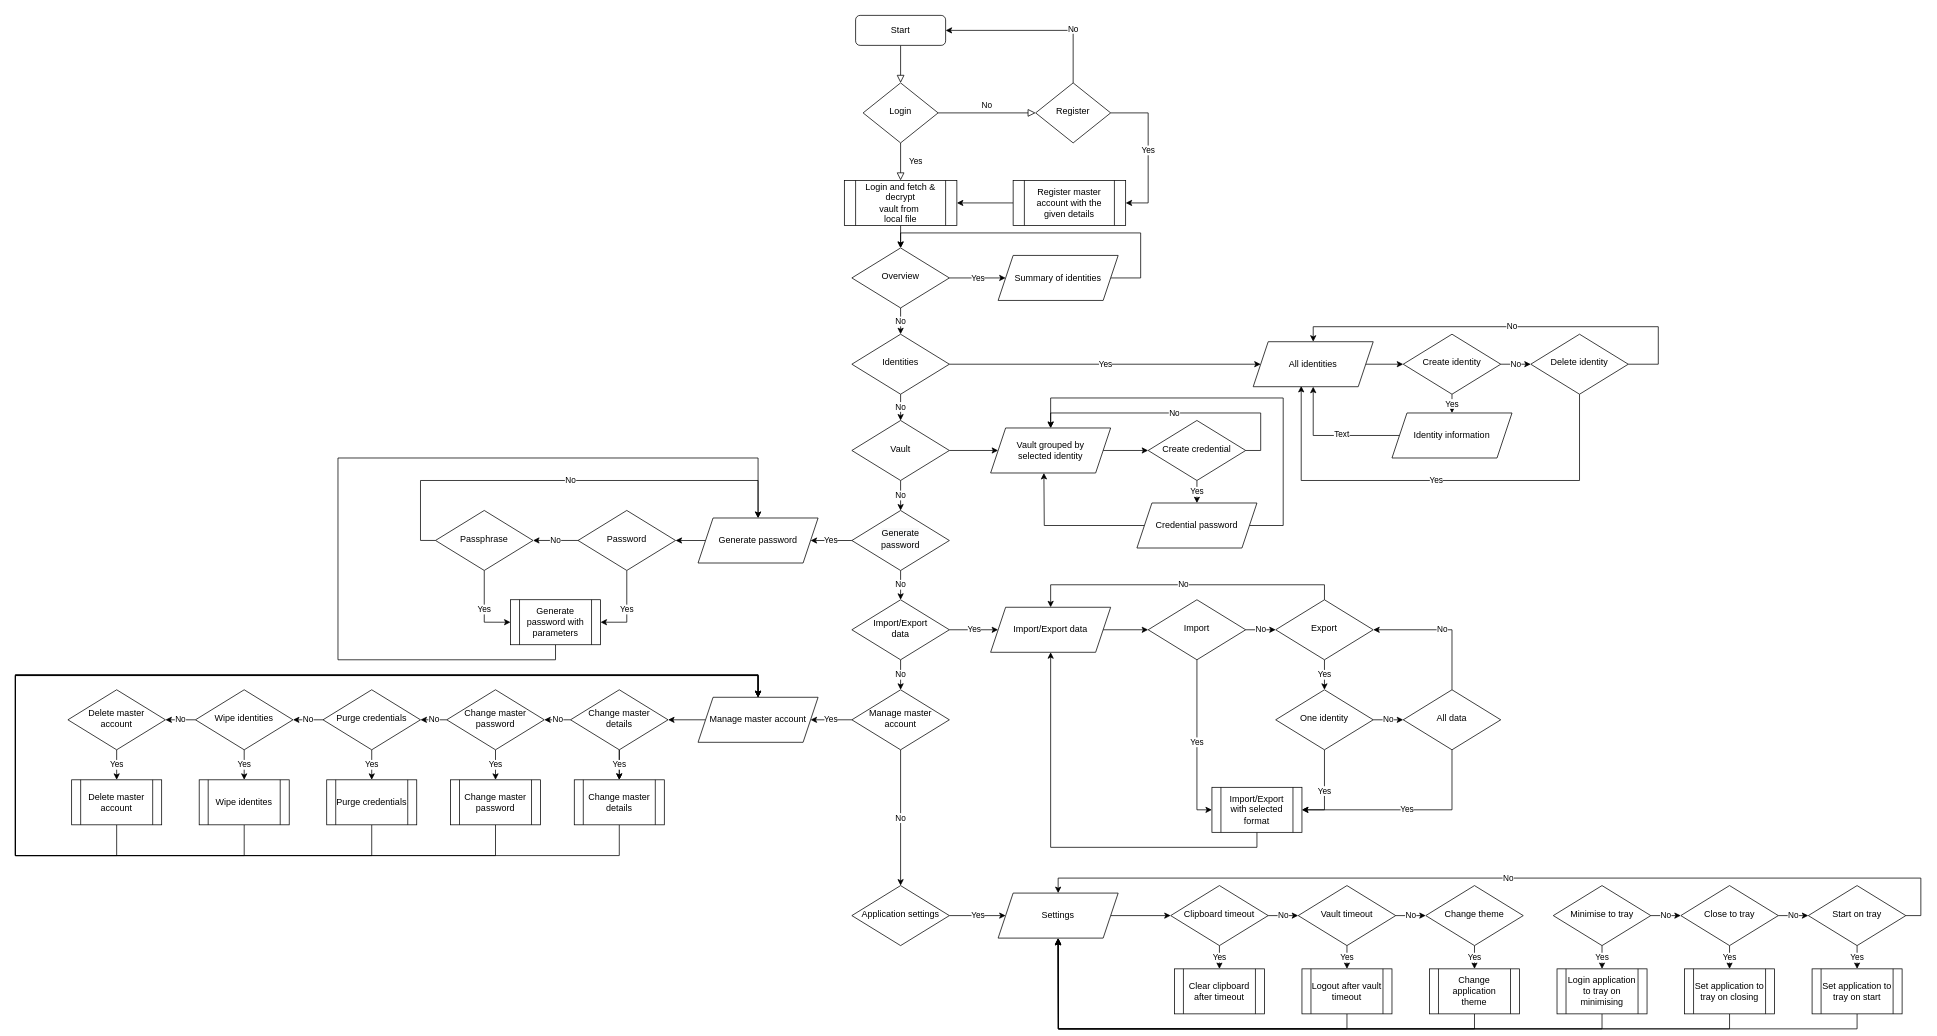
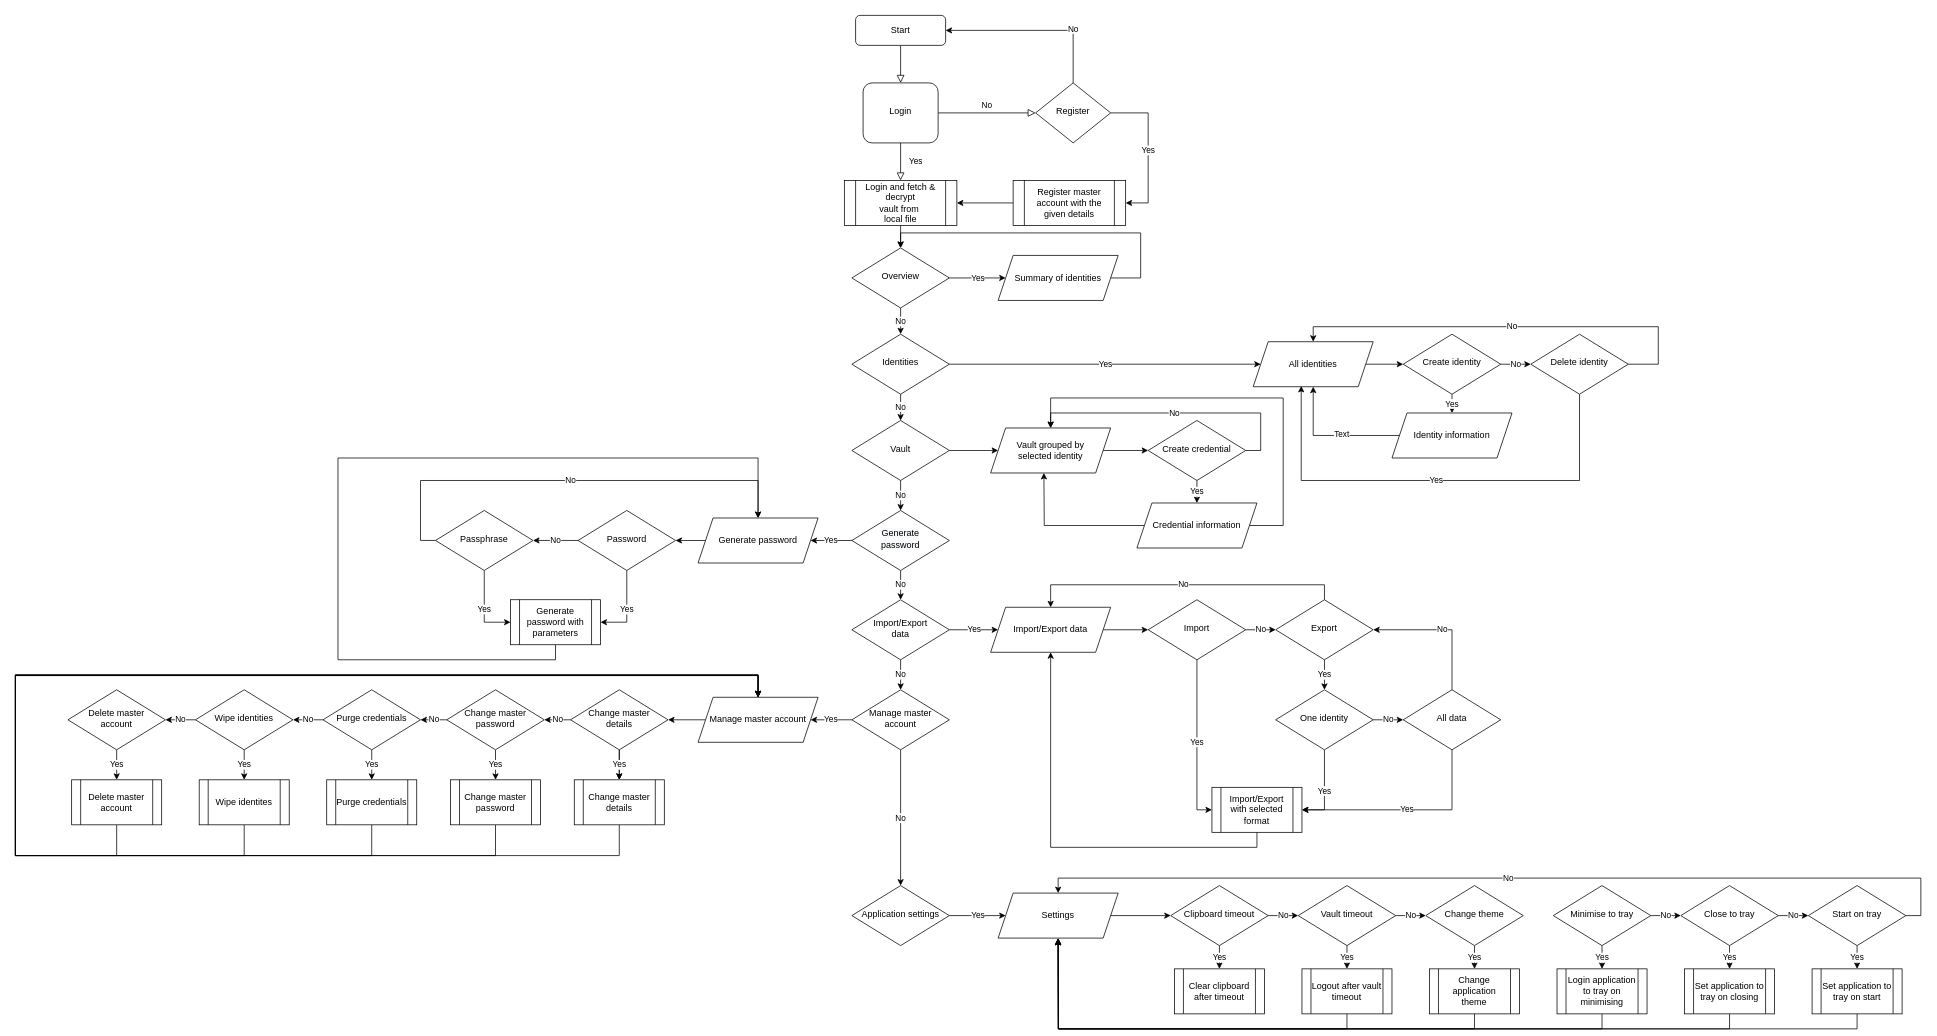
node "Login": shape diamond -> rounded rectangle
node "Credential password": label "Credential password" -> "Credential information"
